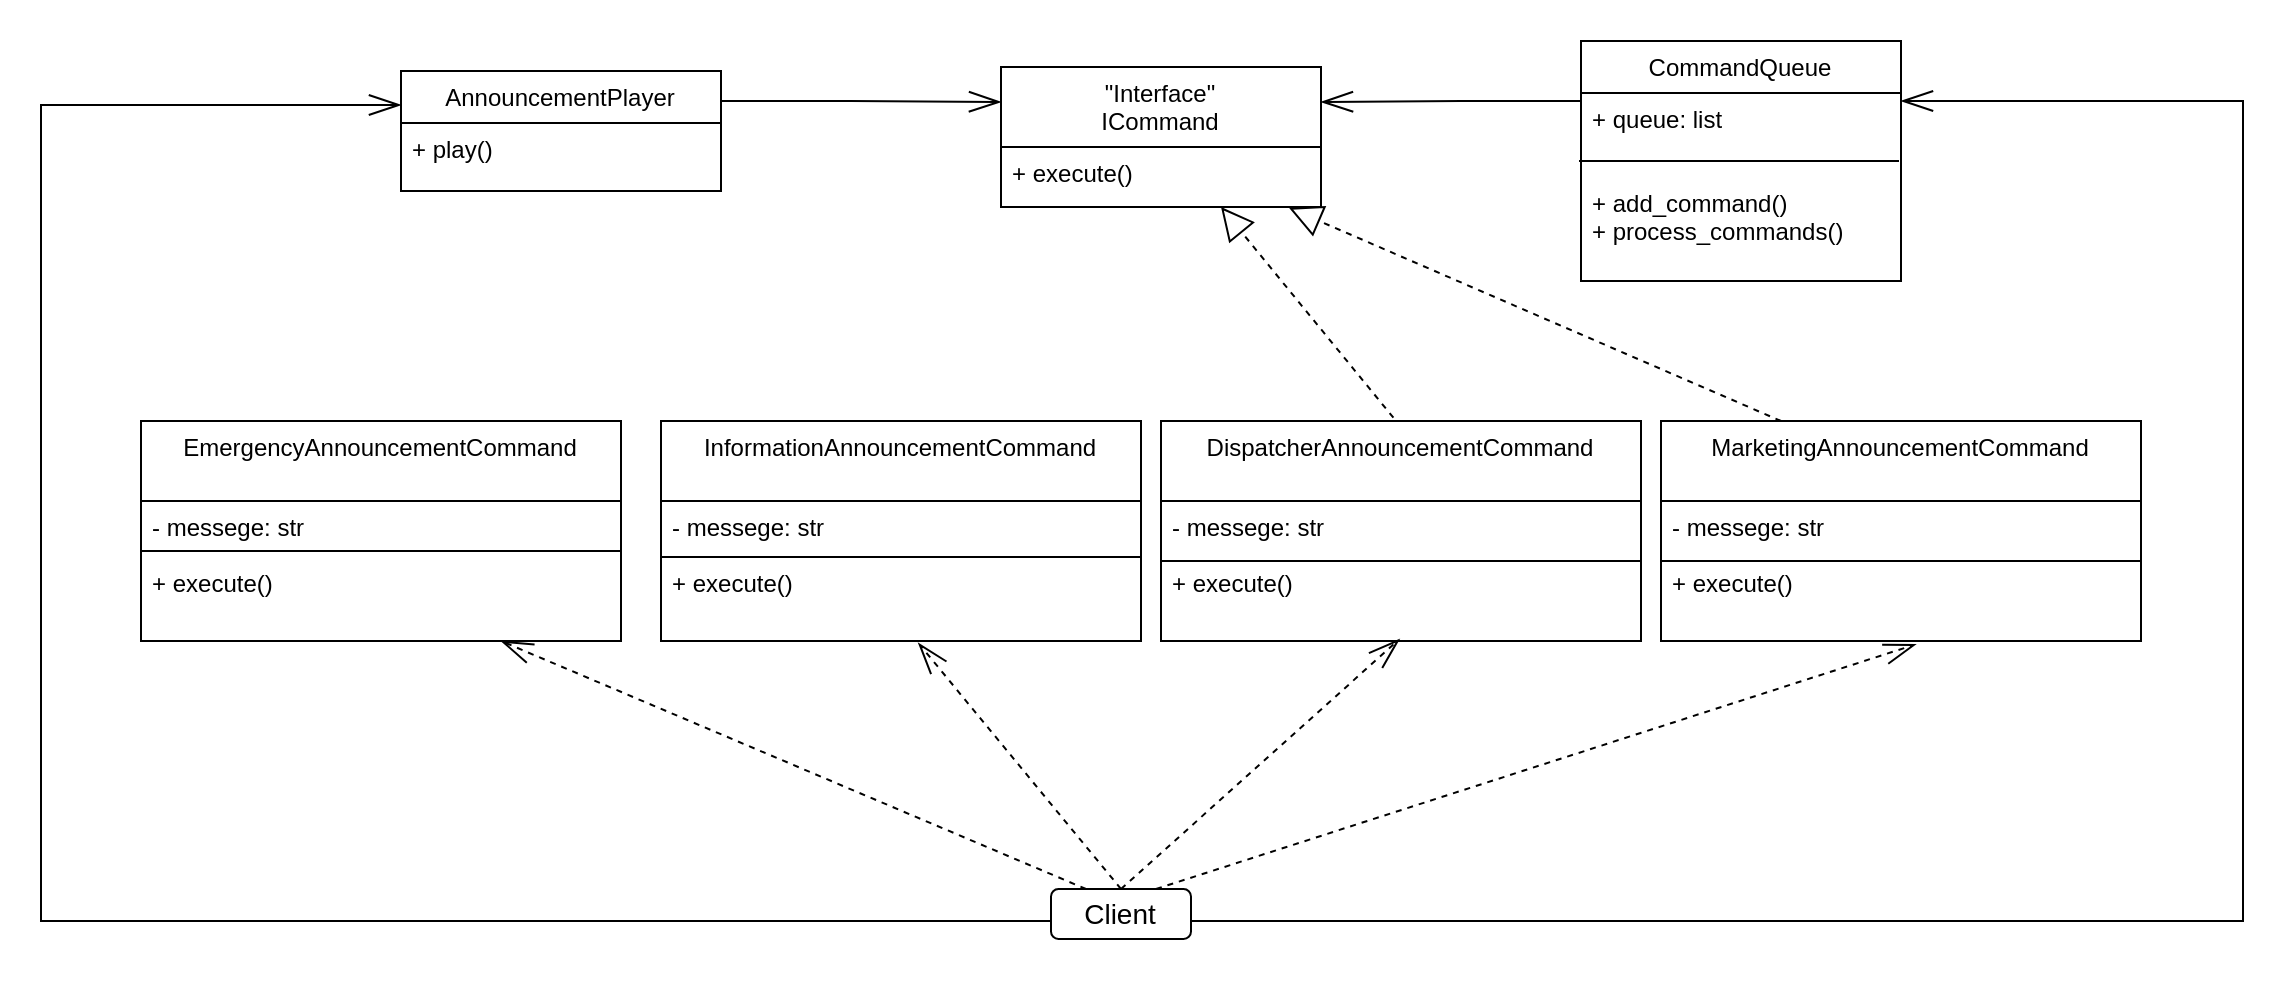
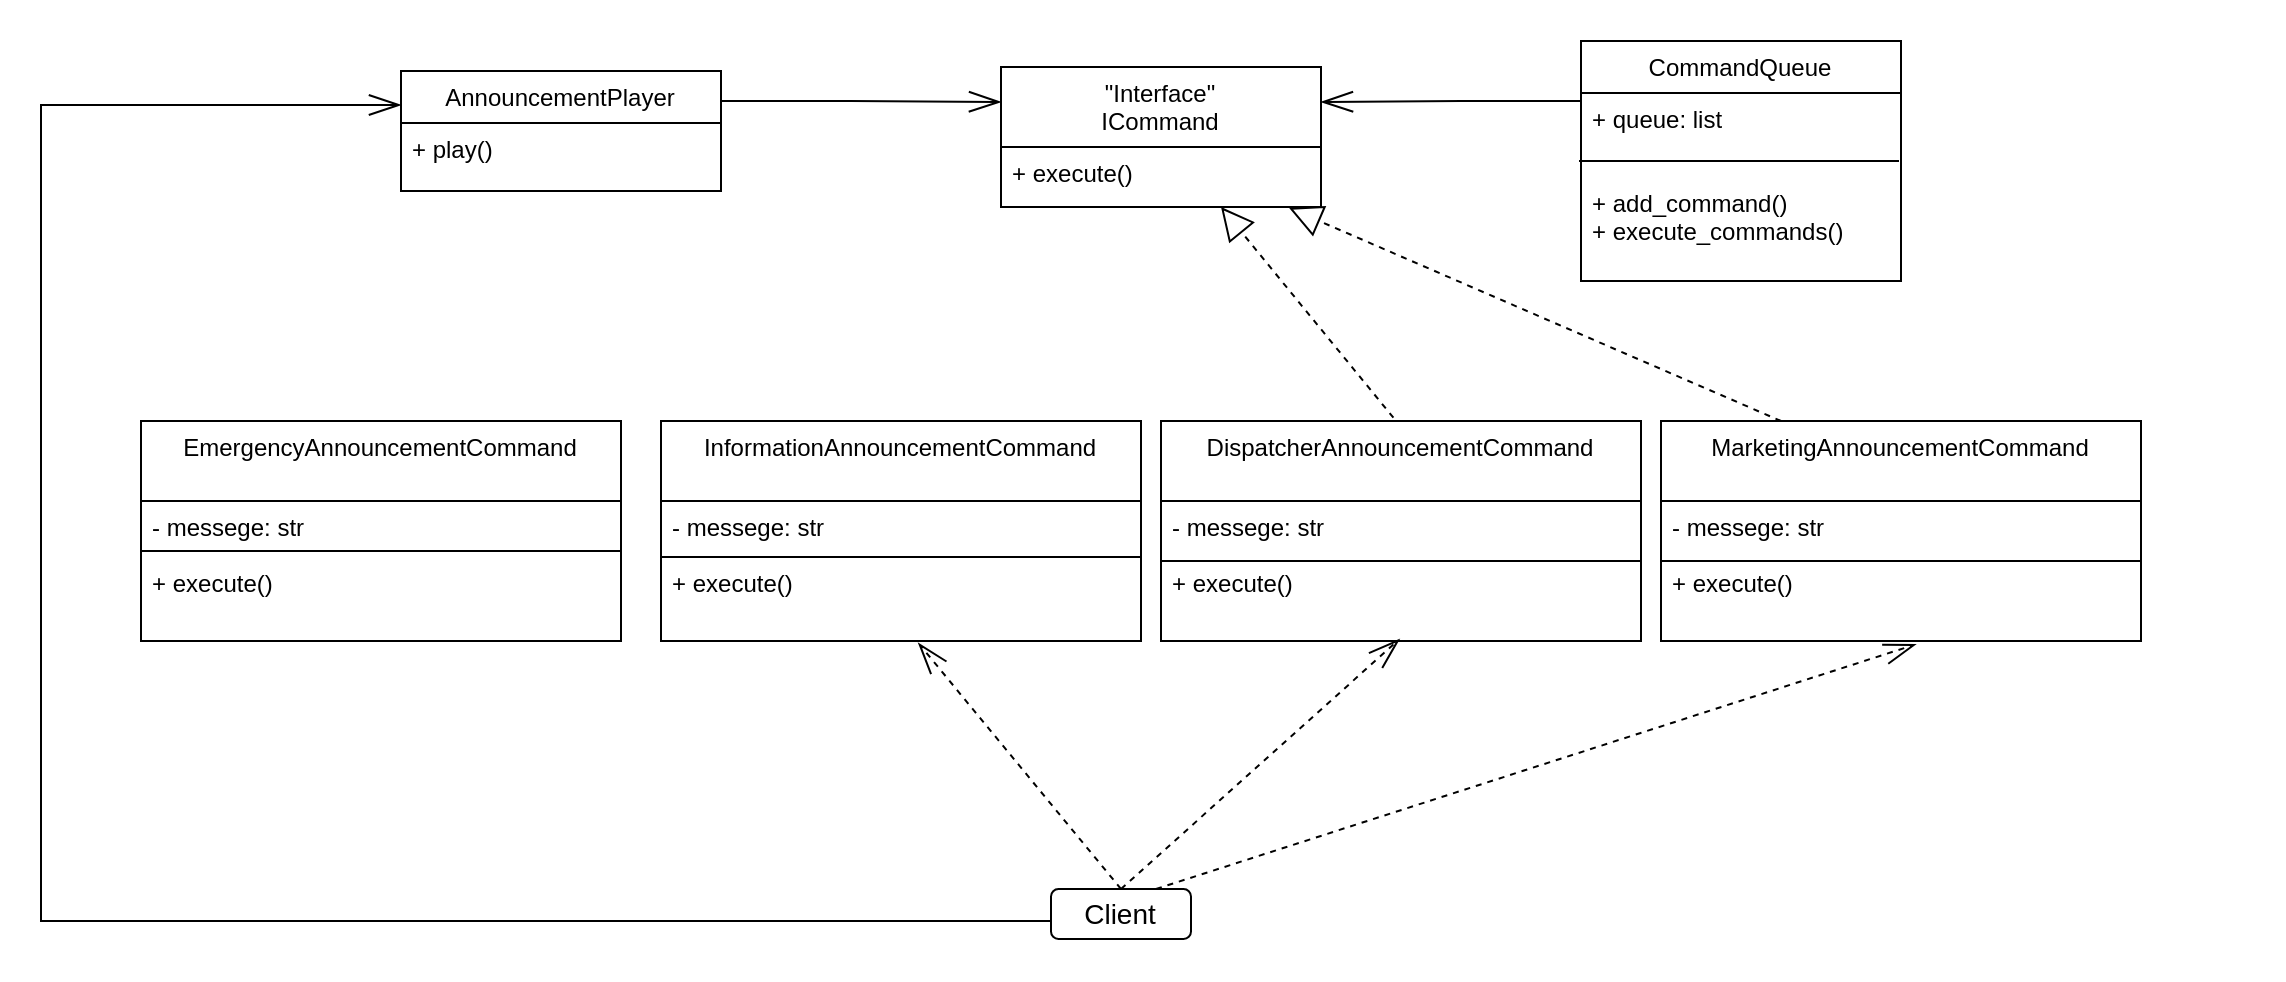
node "+ queue: list + add_command() + process_commands()": label "+ queue: list + add_command() + process_commands()" -> "+ queue: list + add_command() + execute_commands()"
edge "Client" -> "EmergencyAnnouncementCommand": removed
edge "Client" -> "CommandQueue": removed
